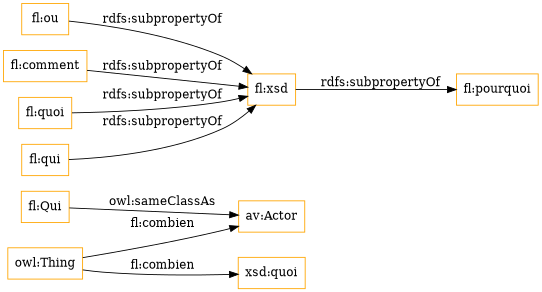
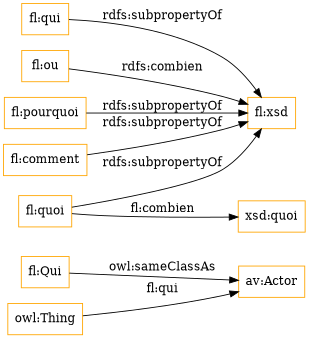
edge "fl:ou" -> "fl:xsd": label "rdfs:subpropertyOf" -> "rdfs:combien"
edge "fl:xsd" -> "fl:pourquoi": reversed
edge "owl:Thing" -> "av:Actor": label "fl:combien" -> "fl:qui"
edge "owl:Thing" -> "xsd:quoi": now "fl:quoi" -> "xsd:quoi"
